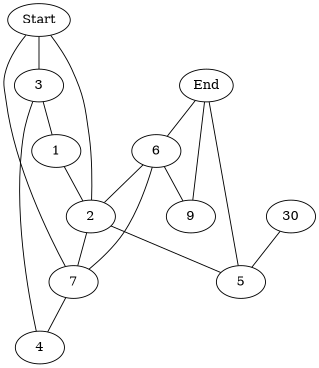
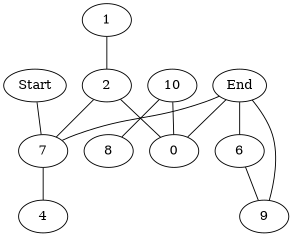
node "3": removed
edge "Start" -- "2": removed
node "8": added
edge "6" -- "2": removed
node "30": label "30" -> "10"
edge "6" -- "7": now "End" -- "7"
node "5": label "5" -> "0"
